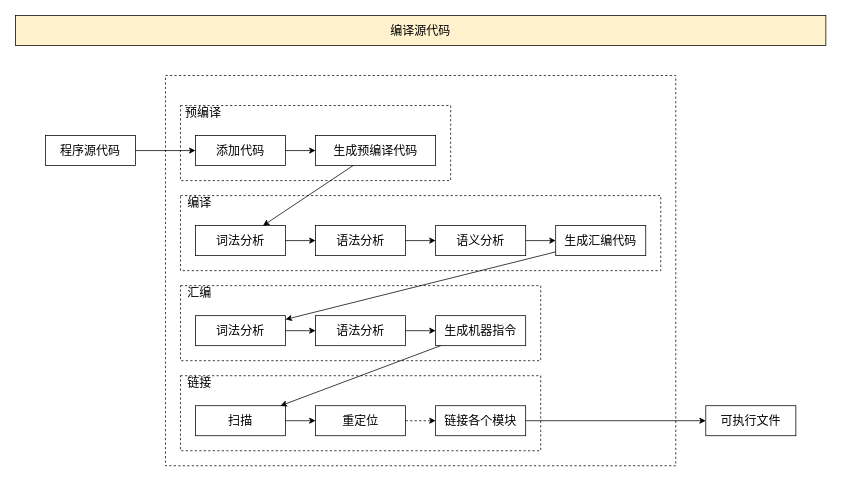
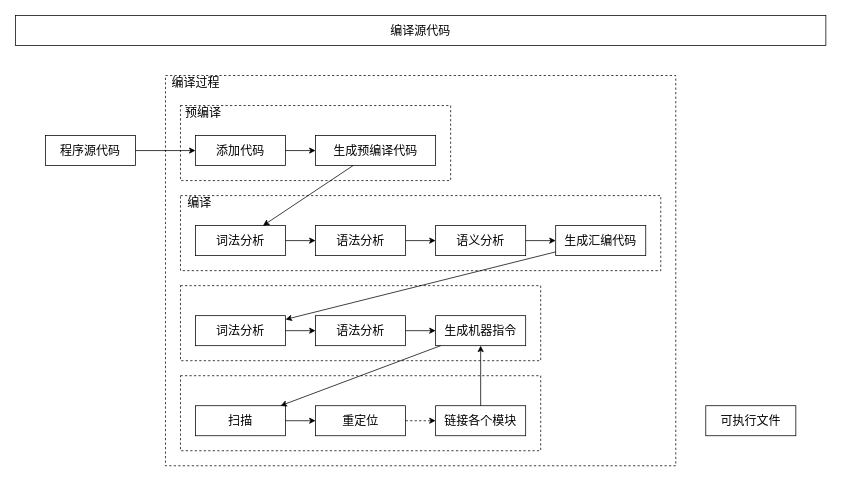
node "编译源代码": fillcolor #fff2cc -> #ffffff
node "编译过程": added
node "汇编": removed
node "链接": removed
edge "链接各个模块" -> "可执行文件": now "链接各个模块" -> "生成机器指令"
